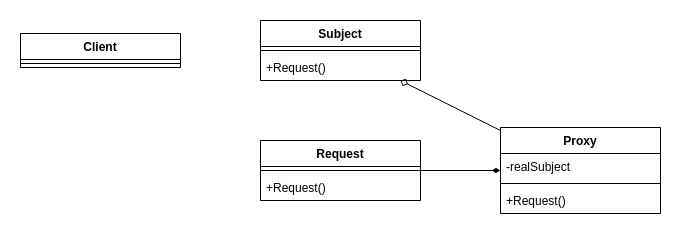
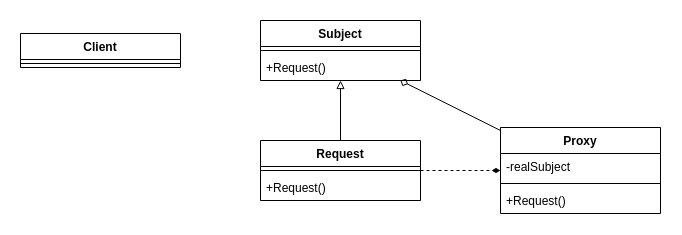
edge "Request" -> "Subject": added
edge "Request" -> "Proxy": style solid -> dashed
